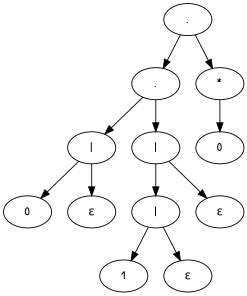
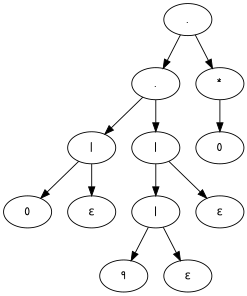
node "1": label "1" -> "9"
